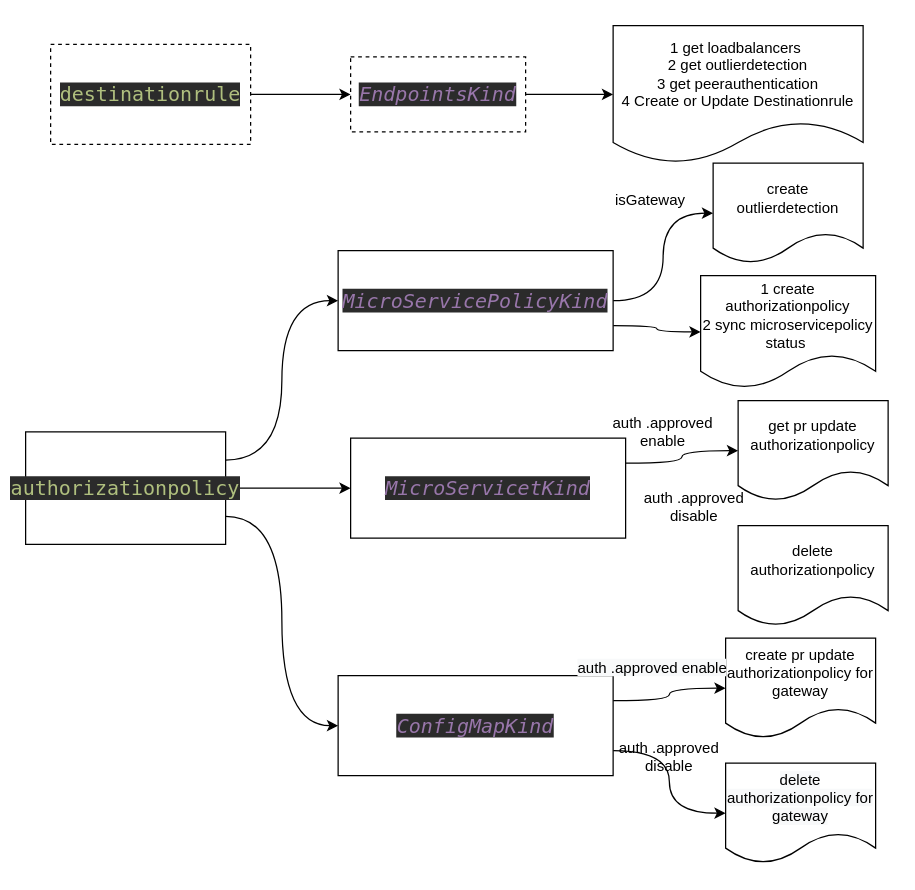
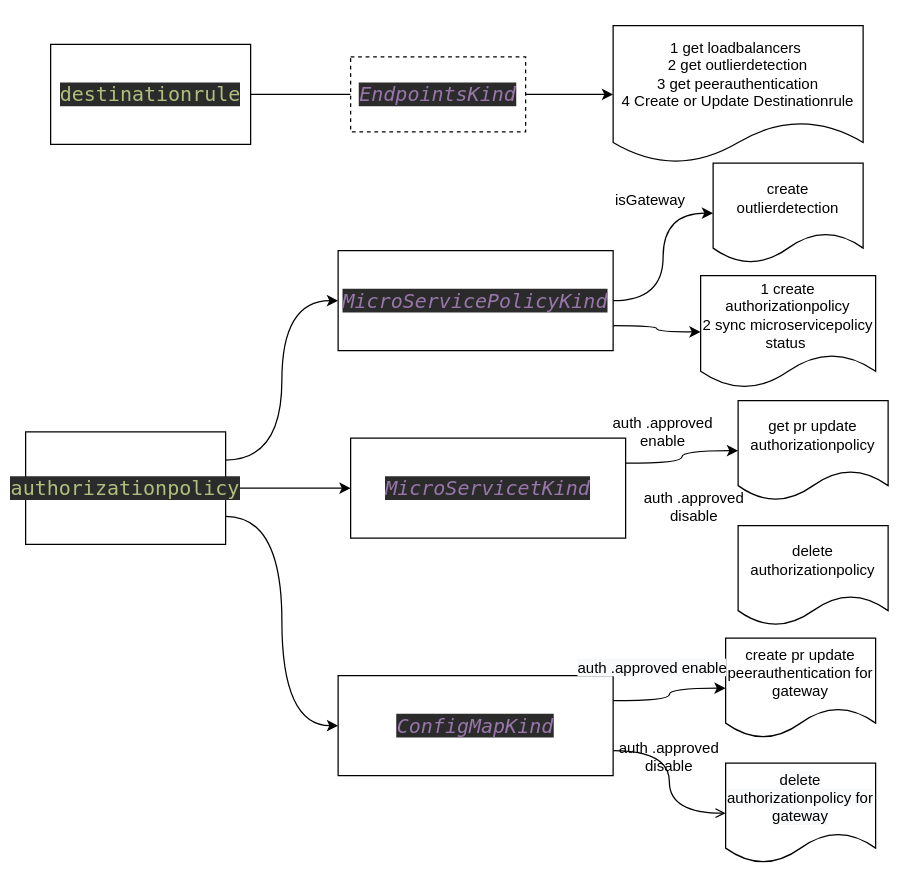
node "destinationrule": style dashed -> solid
edge "destinationrule" -> "EndpointsKind": arrowhead classic -> none
node "create pr update authorizationpolicy for gateway": label "create pr update authorizationpolicy for gateway" -> "create pr update peerauthentication for gateway"
edge "ConfigMapKind" -> "delete authorizationpolicy for gateway": arrowhead classic -> open
